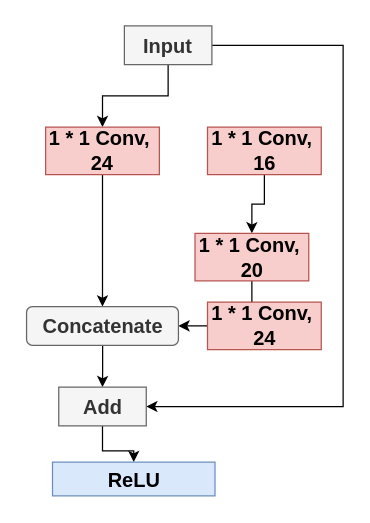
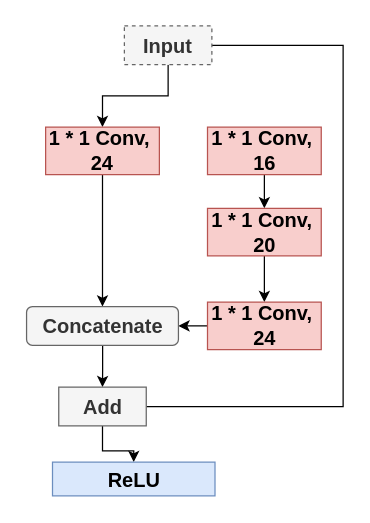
node "Input": style solid -> dashed
node "1 * 1 Conv, 20": moved (252, 257) -> (264, 232)
edge "Input" -> "Add": arrowhead classic -> none
